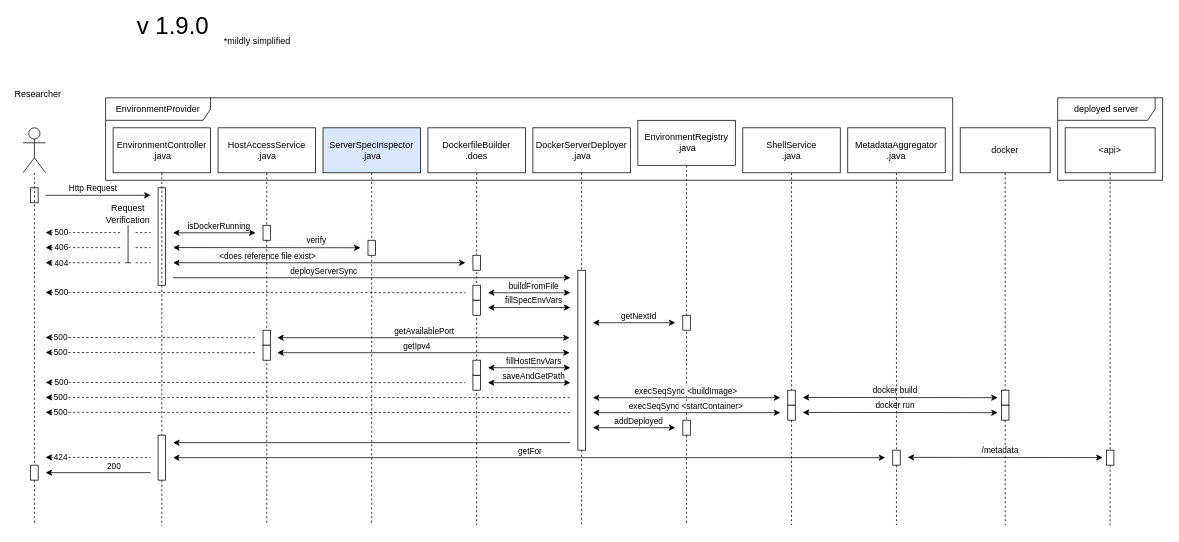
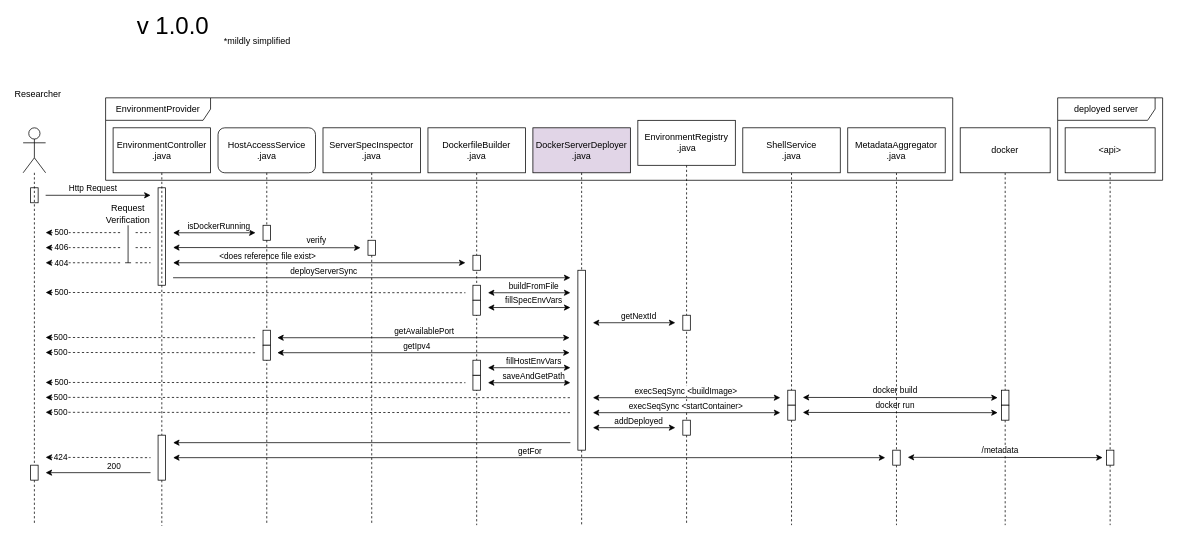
node "v 1.9.0": label "v 1.9.0" -> "v 1.0.0"
node "HostAccessService .java": shape rectangle -> rounded rectangle
node "ServerSpecInspector .java": fillcolor #dae8fc -> #ffffff
node "DockerfileBuilder .does": label "DockerfileBuilder .does" -> "DockerfileBuilder .java"
node "DockerServerDeployer .java": fillcolor #ffffff -> #e1d5e7
